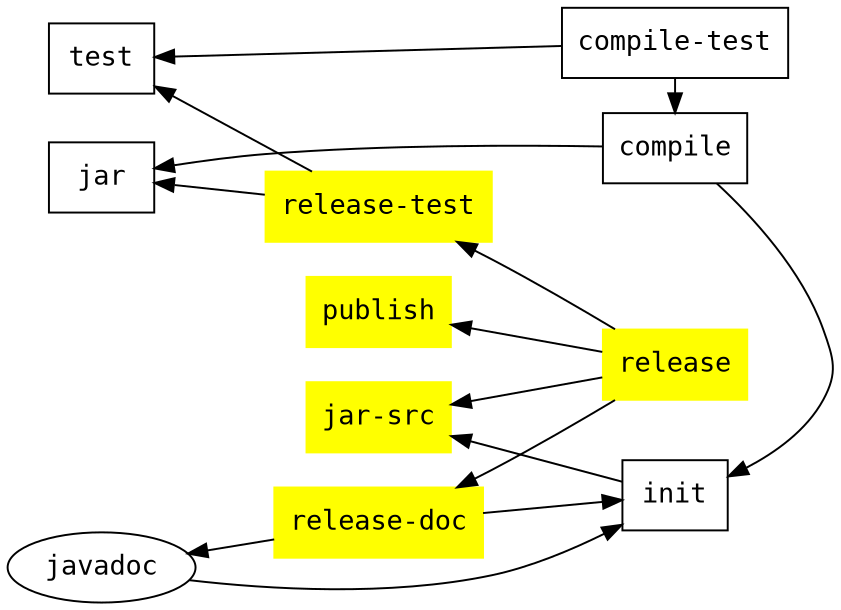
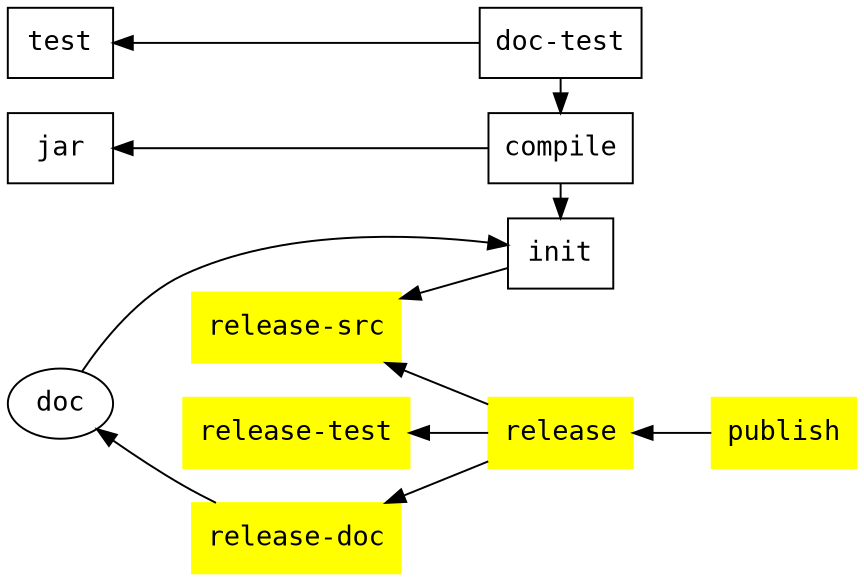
node "compile-test": label "compile-test" -> "doc-test"
edge "release-test" -> "test": removed
edge "release-test" -> "jar": removed
edge "release" -> "publish": reversed
node "jar-src": label "jar-src" -> "release-src"
edge "release-doc" -> "init": removed
node "javadoc": label "javadoc" -> "doc"
